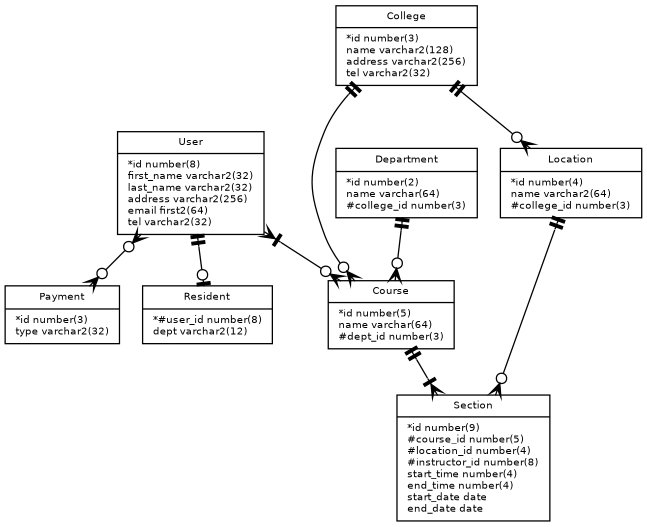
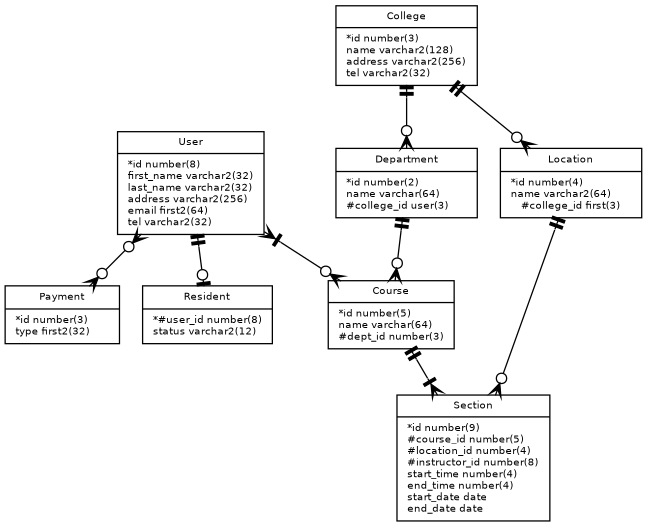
edge "College" -- "Course": now "College" -- "Department"
node "Department": text "#college_id number(3)" -> "#college_id user(3)"
node "Location": text "#college_id number(3)" -> "#college_id first(3)"
node "Payment": text "type varchar2(32)" -> "type first2(32)"
node "Resident": text "dept varchar2(12)" -> "status varchar2(12)"
